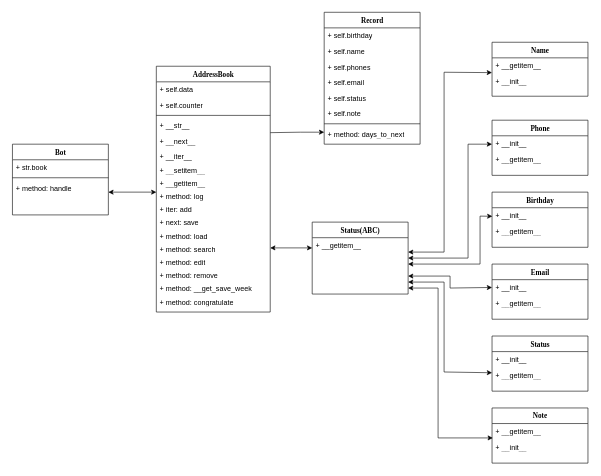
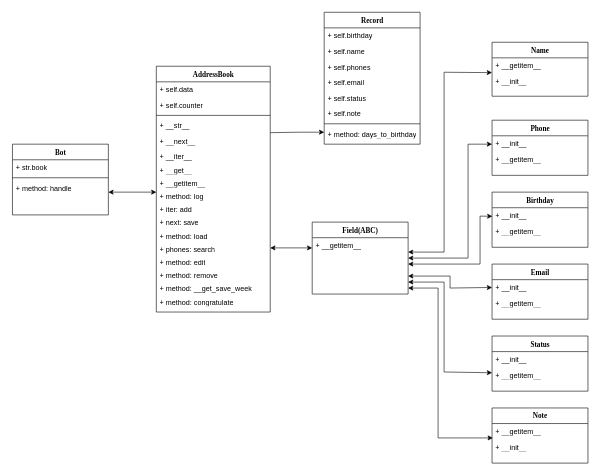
node "+ method: days_to_next": label "+ method: days_to_next" -> "+ method: days_to_birthday"
node "+ __setitem__": label "+ __setitem__" -> "+ __get__"
node "Status(ABC)": label "Status(ABC)" -> "Field(ABC)"
node "+ method: search": label "+ method: search" -> "+ phones: search"
